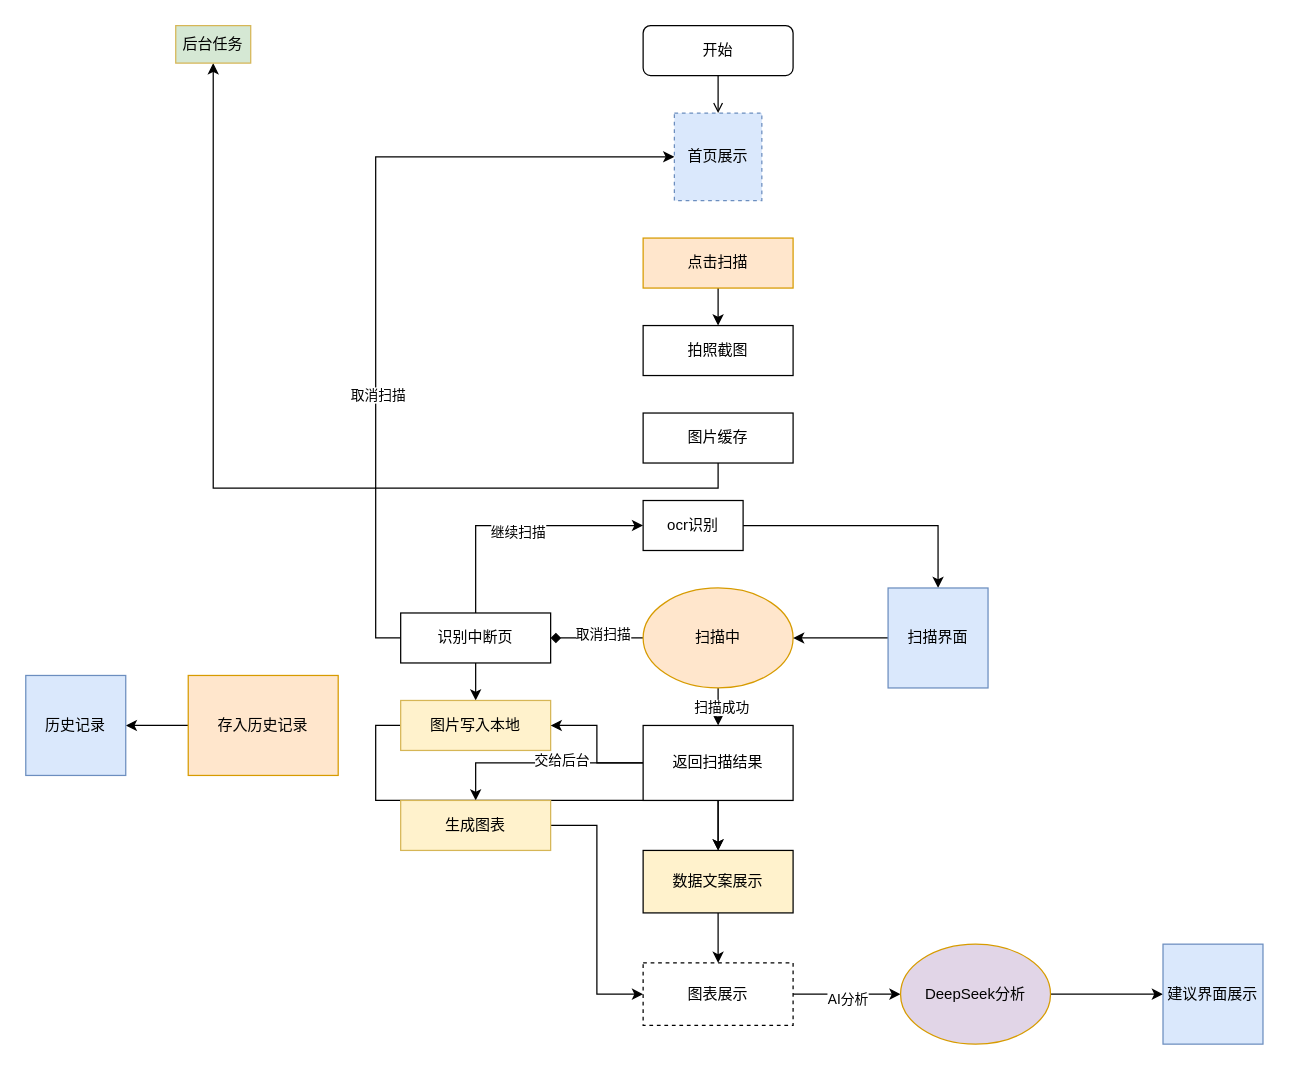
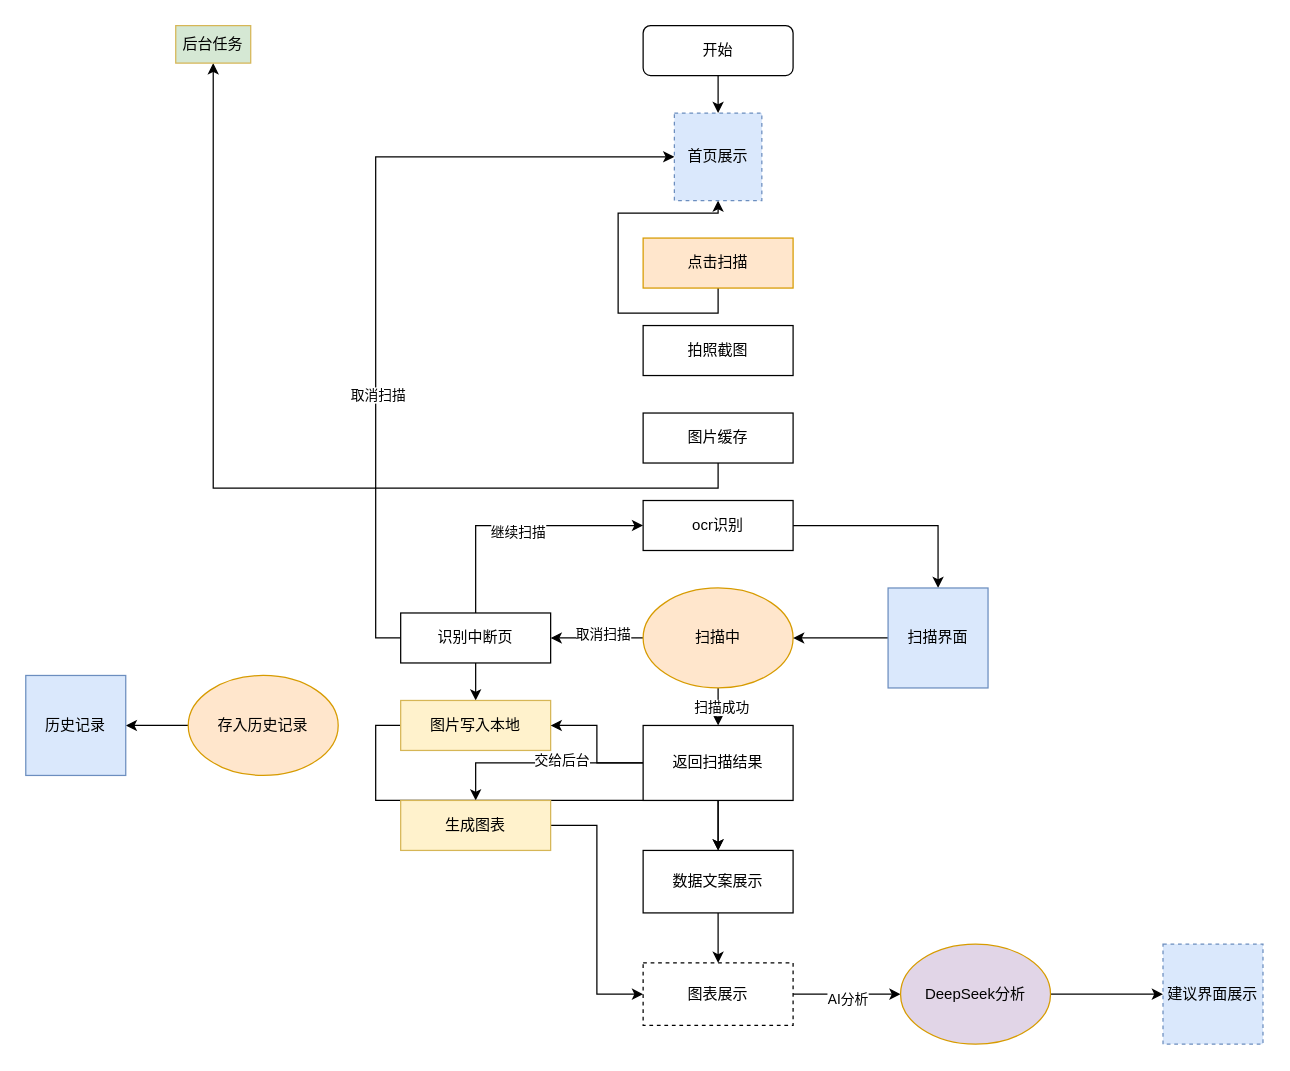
edge "开始" -> "首页展示": arrowhead open -> classic
edge "点击扫描" -> "拍照截图": now "点击扫描" -> "首页展示"
node "ocr识别": size 100x50 -> 150x50
edge "扫描中" -> "识别中断页": arrowhead diamond -> classic
node "存入历史记录": shape rectangle -> ellipse
node "数据文案展示": fillcolor #fff2cc -> #ffffff
node "建议界面展示": style solid -> dashed
